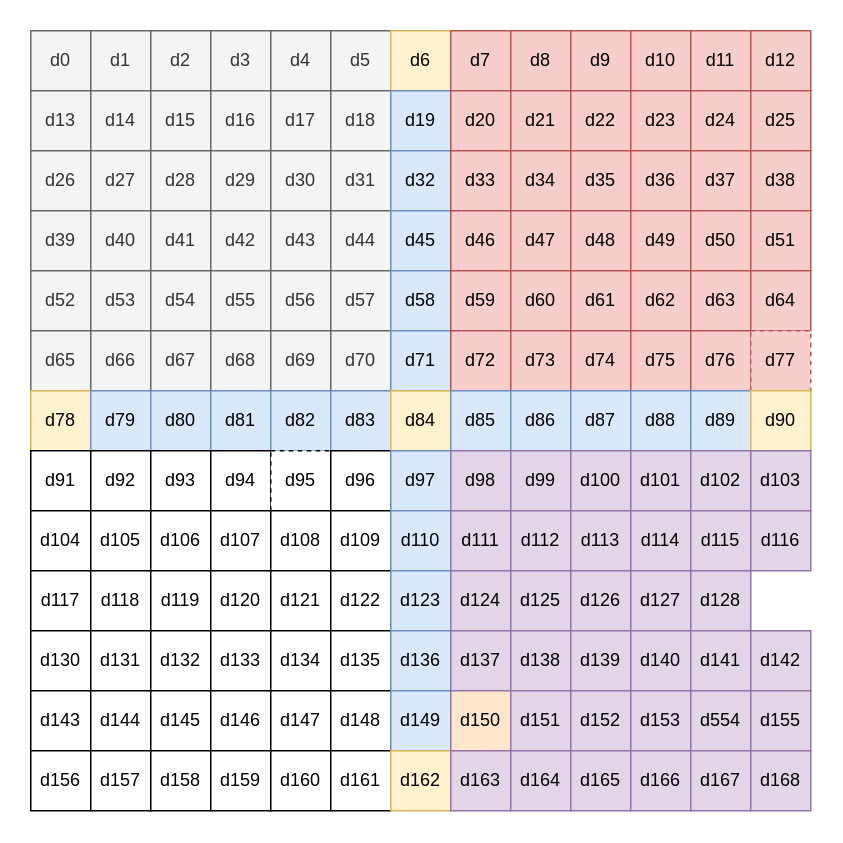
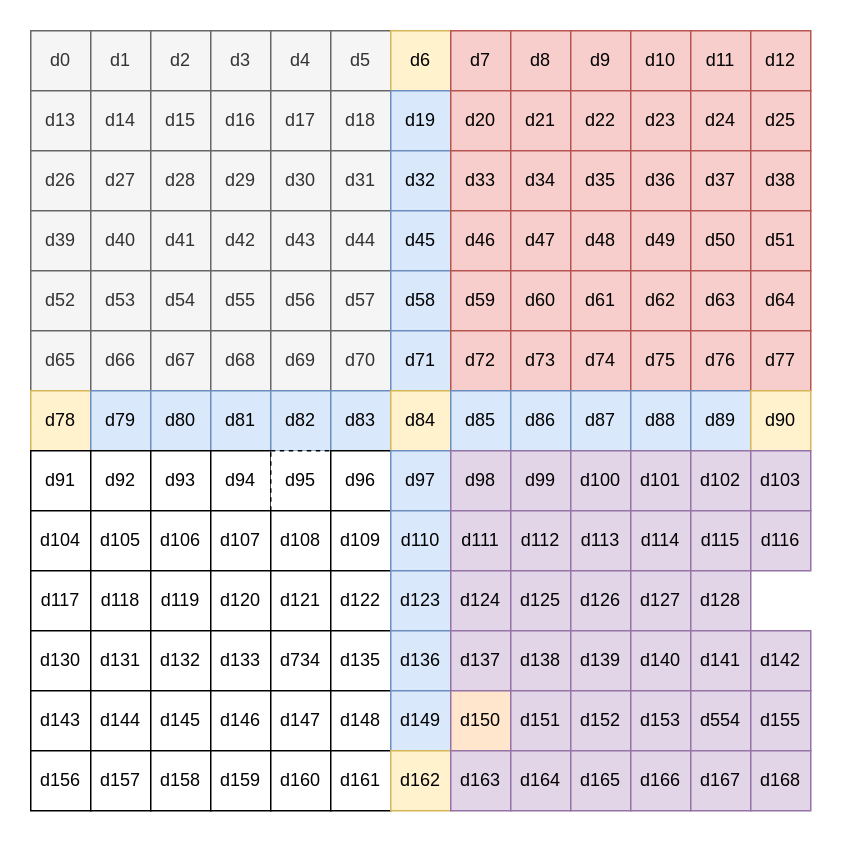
node "d77": style dashed -> solid
node "d134": label "d134" -> "d734"
